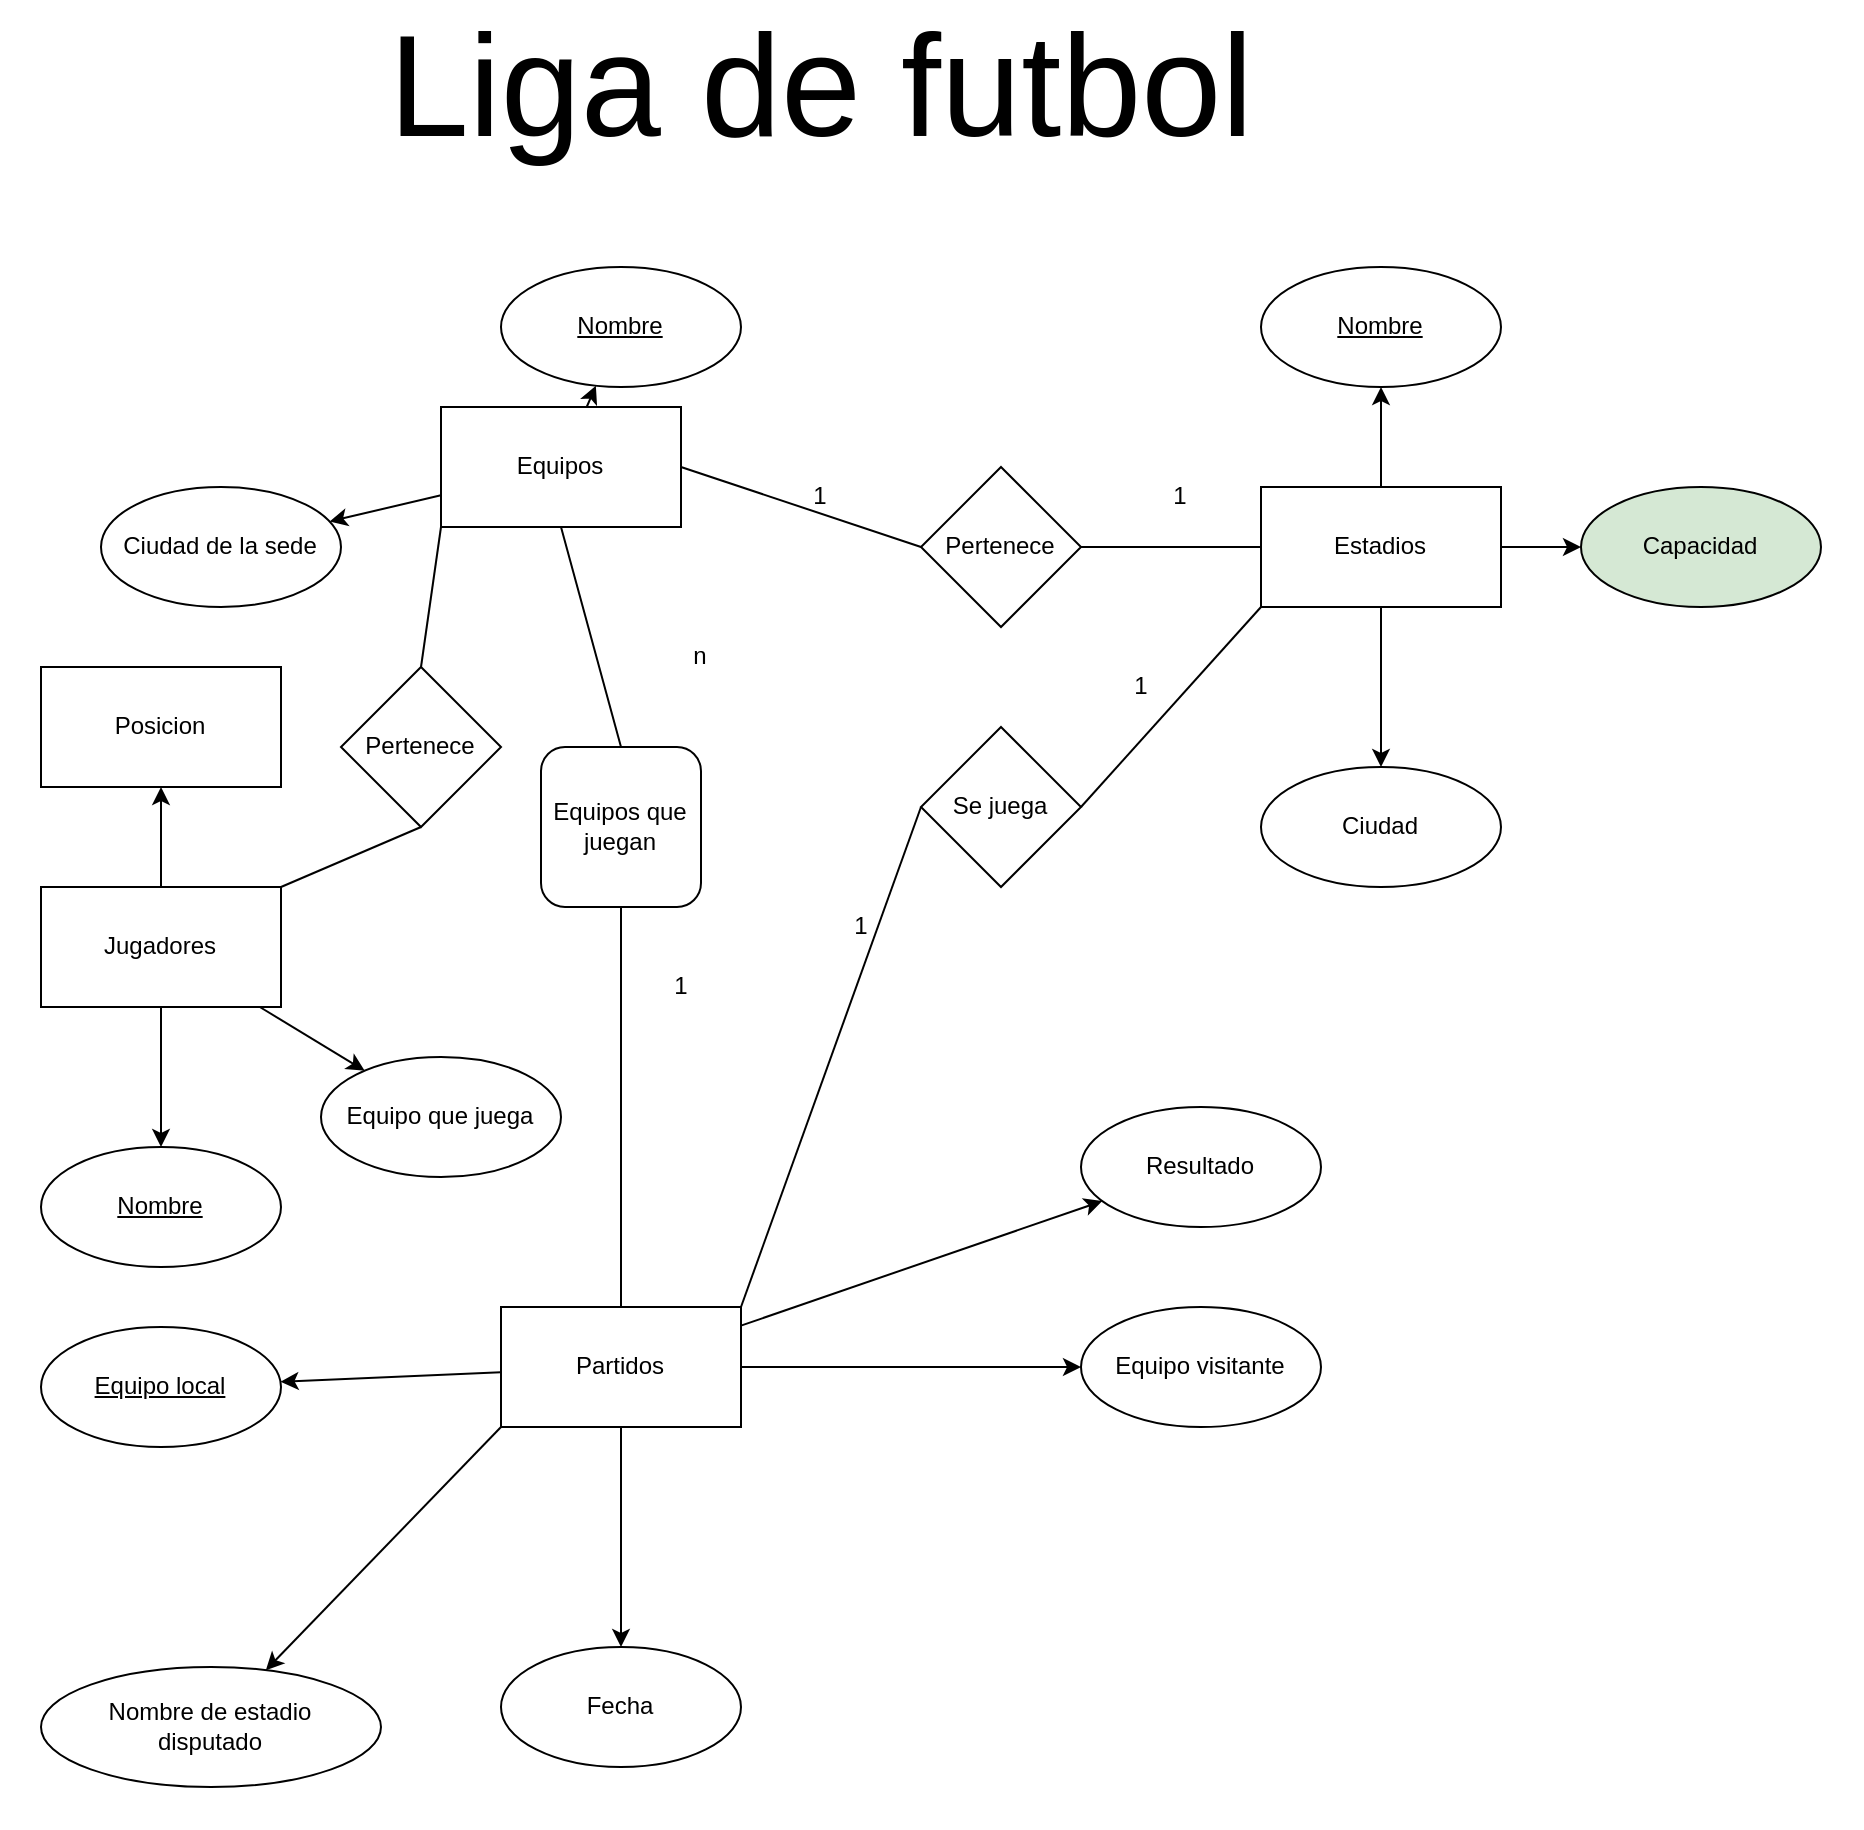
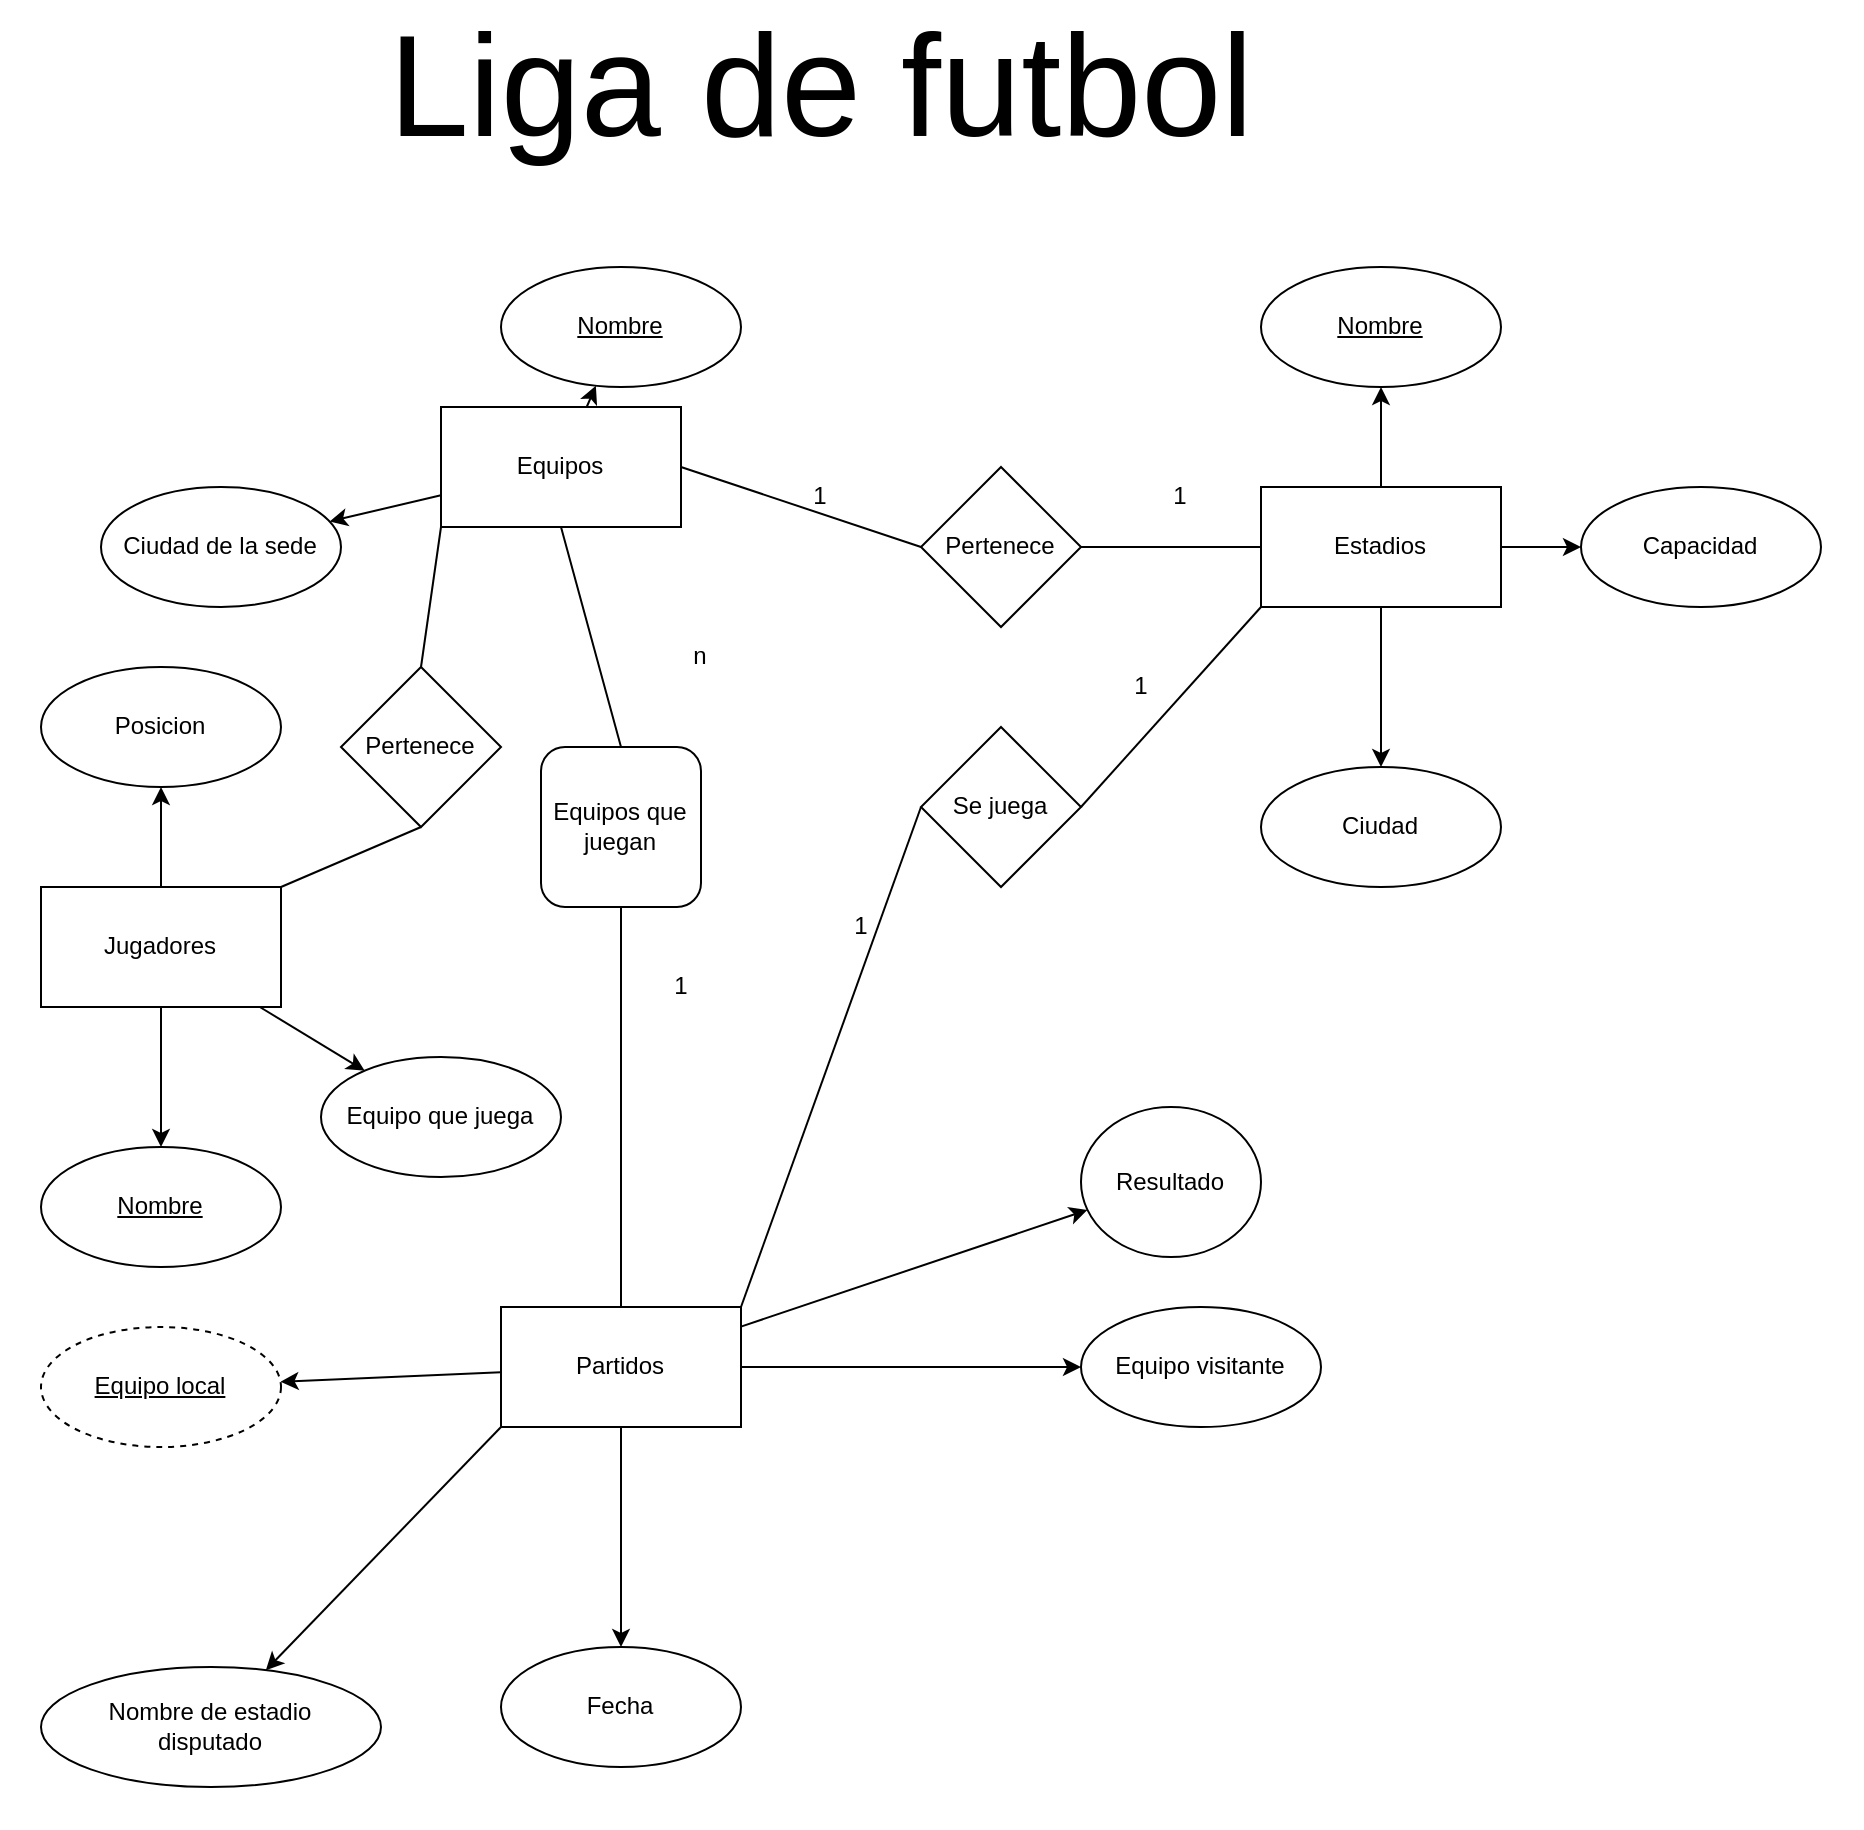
node "Capacidad": fillcolor #d5e8d4 -> #ffffff
node "Posicion": shape rectangle -> ellipse
node "Resultado": size 240x120 -> 180x150
node "Equipo local": style solid -> dashed
